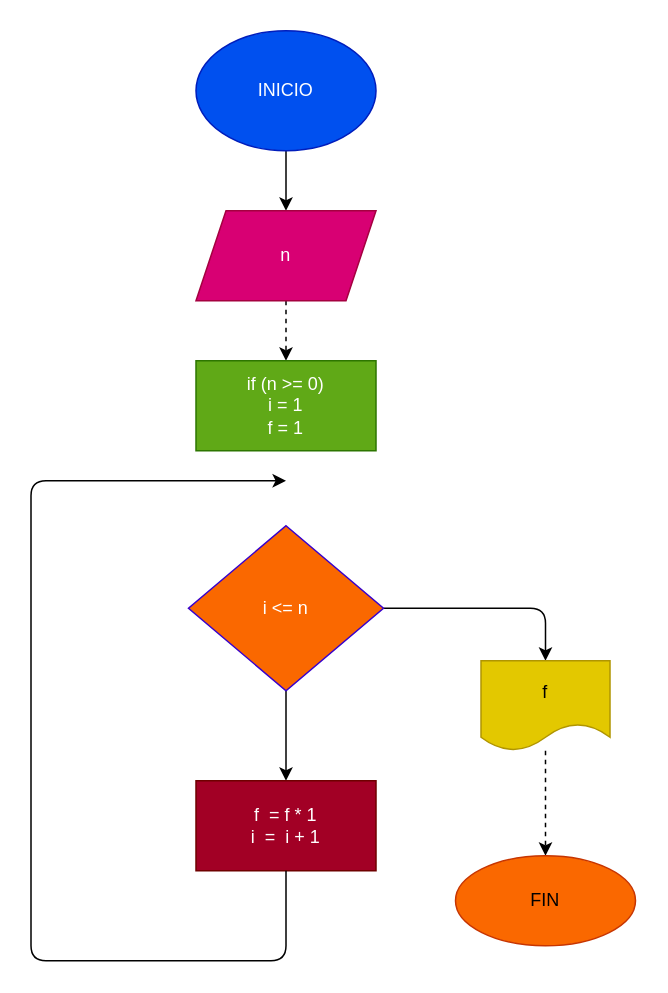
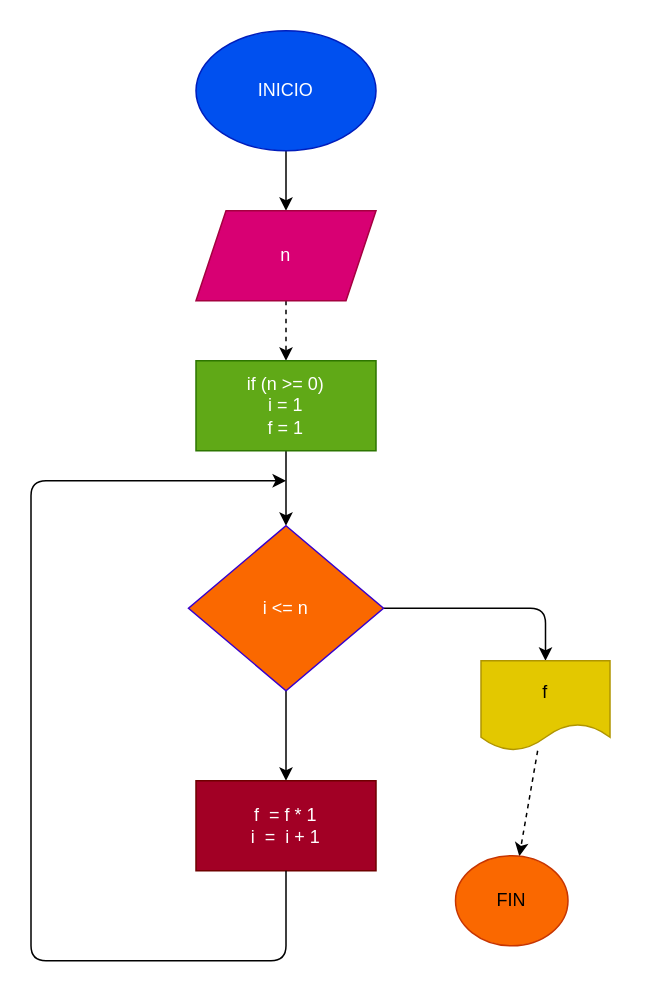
edge "if (n >= 0) i = 1 f = 1" -> "i <= n": added
node "FIN": size 180x90 -> 113x90
